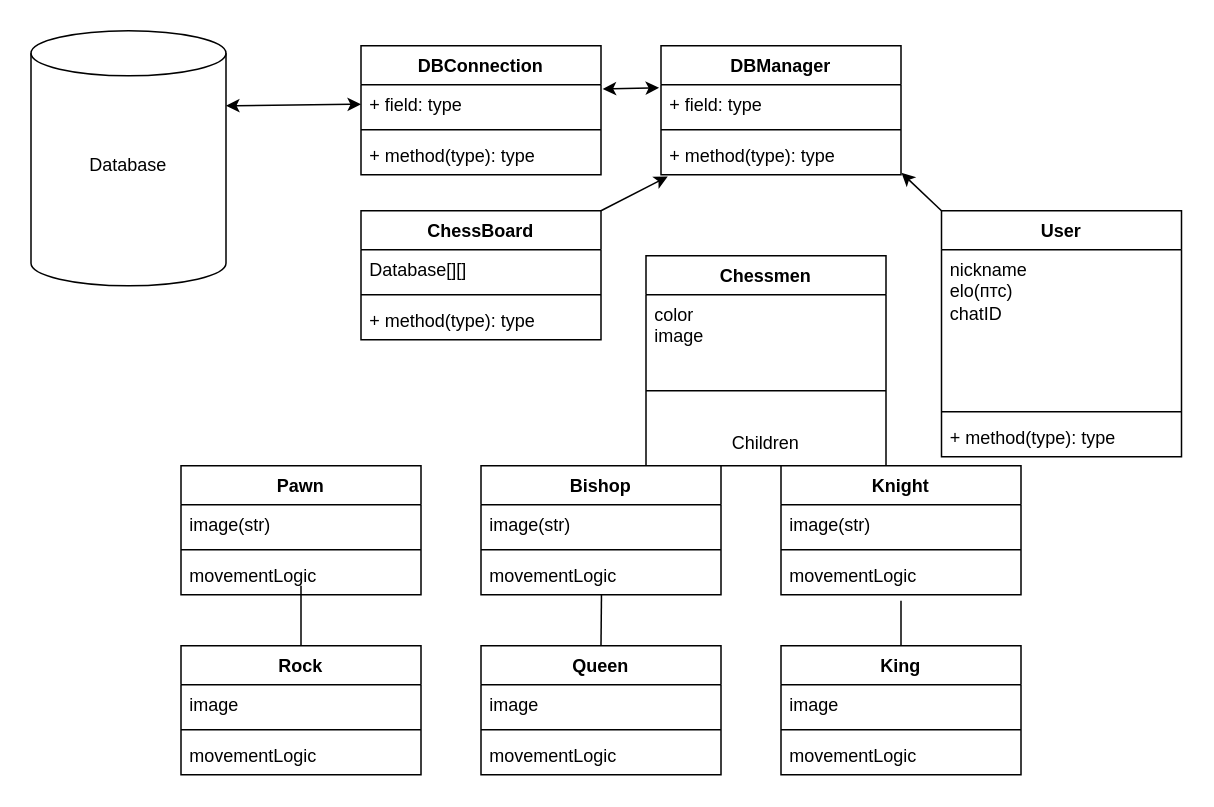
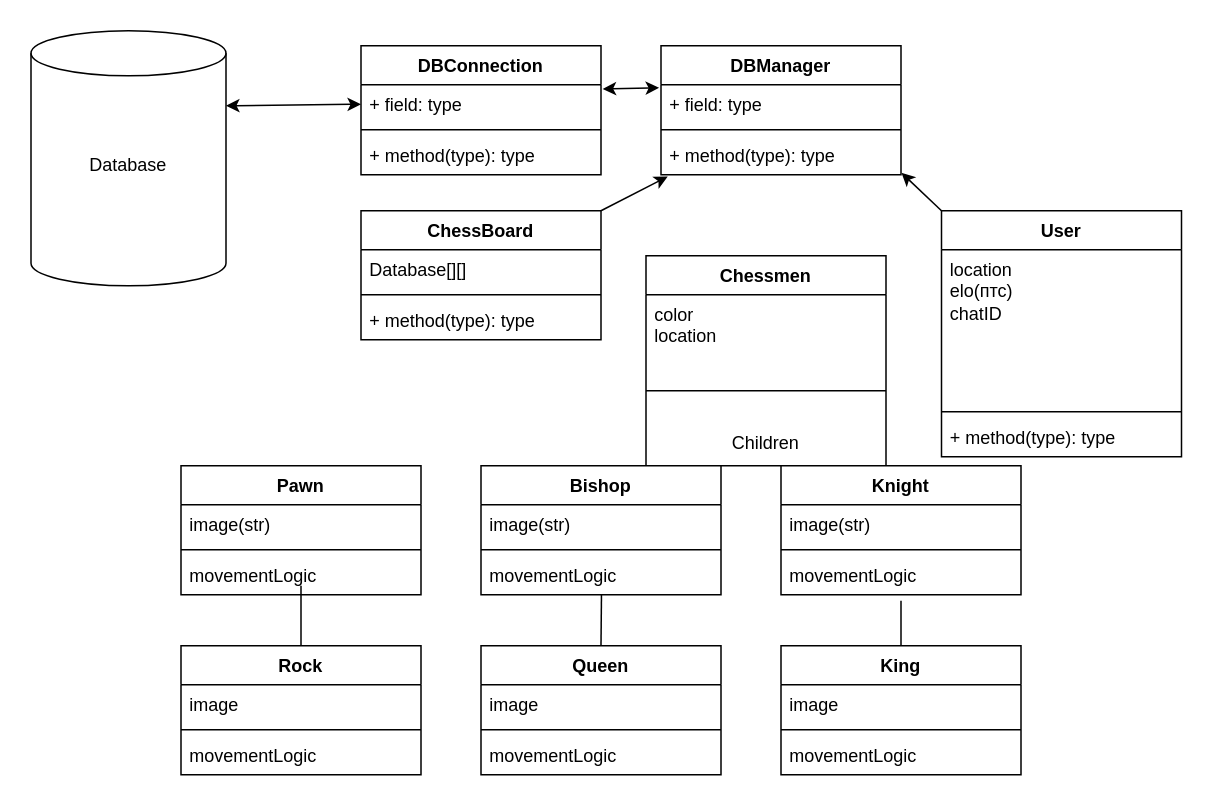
node "nickname elo(птс) chatID": label "nickname elo(птс) chatID" -> "location elo(птс) chatID"
node "color image": label "color image" -> "color location"
